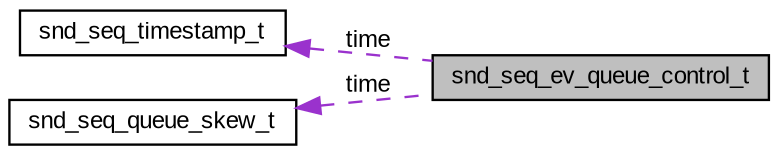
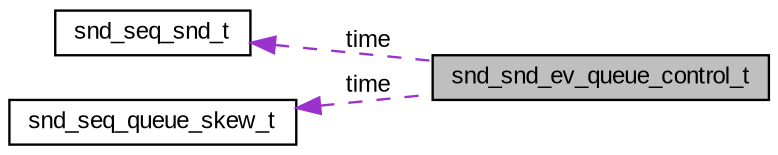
node "snd_seq_timestamp_t": label "snd_seq_timestamp_t" -> "snd_seq_snd_t"
node "snd_seq_ev_queue_control_t": label "snd_seq_ev_queue_control_t" -> "snd_snd_ev_queue_control_t"
